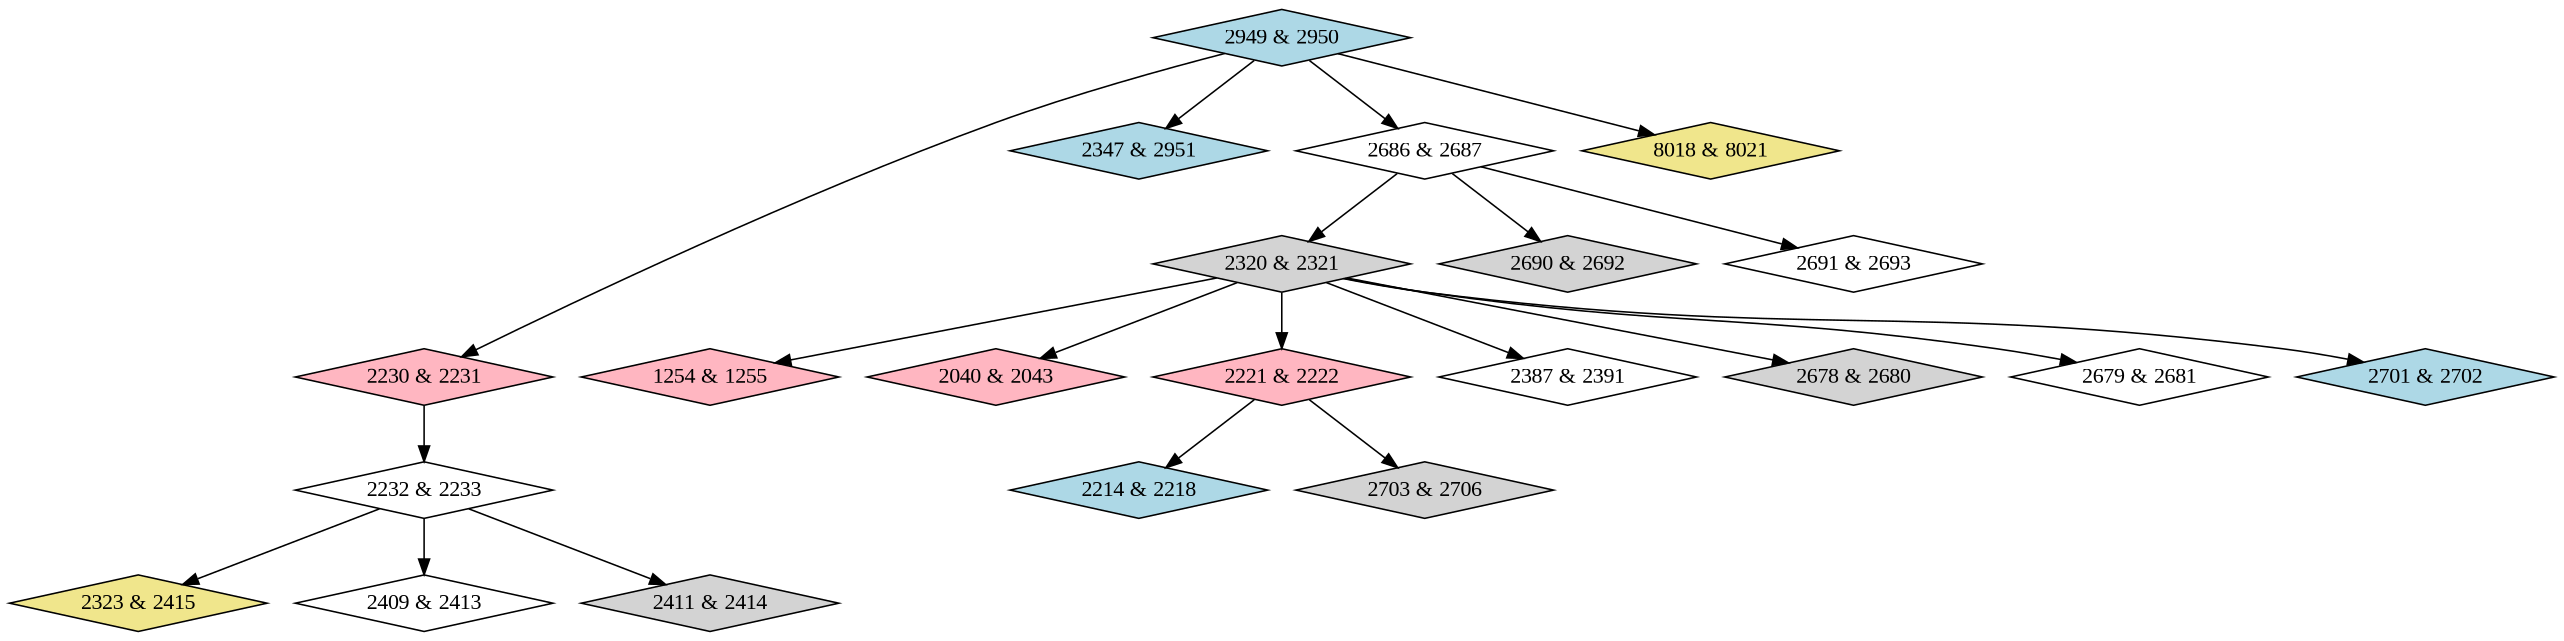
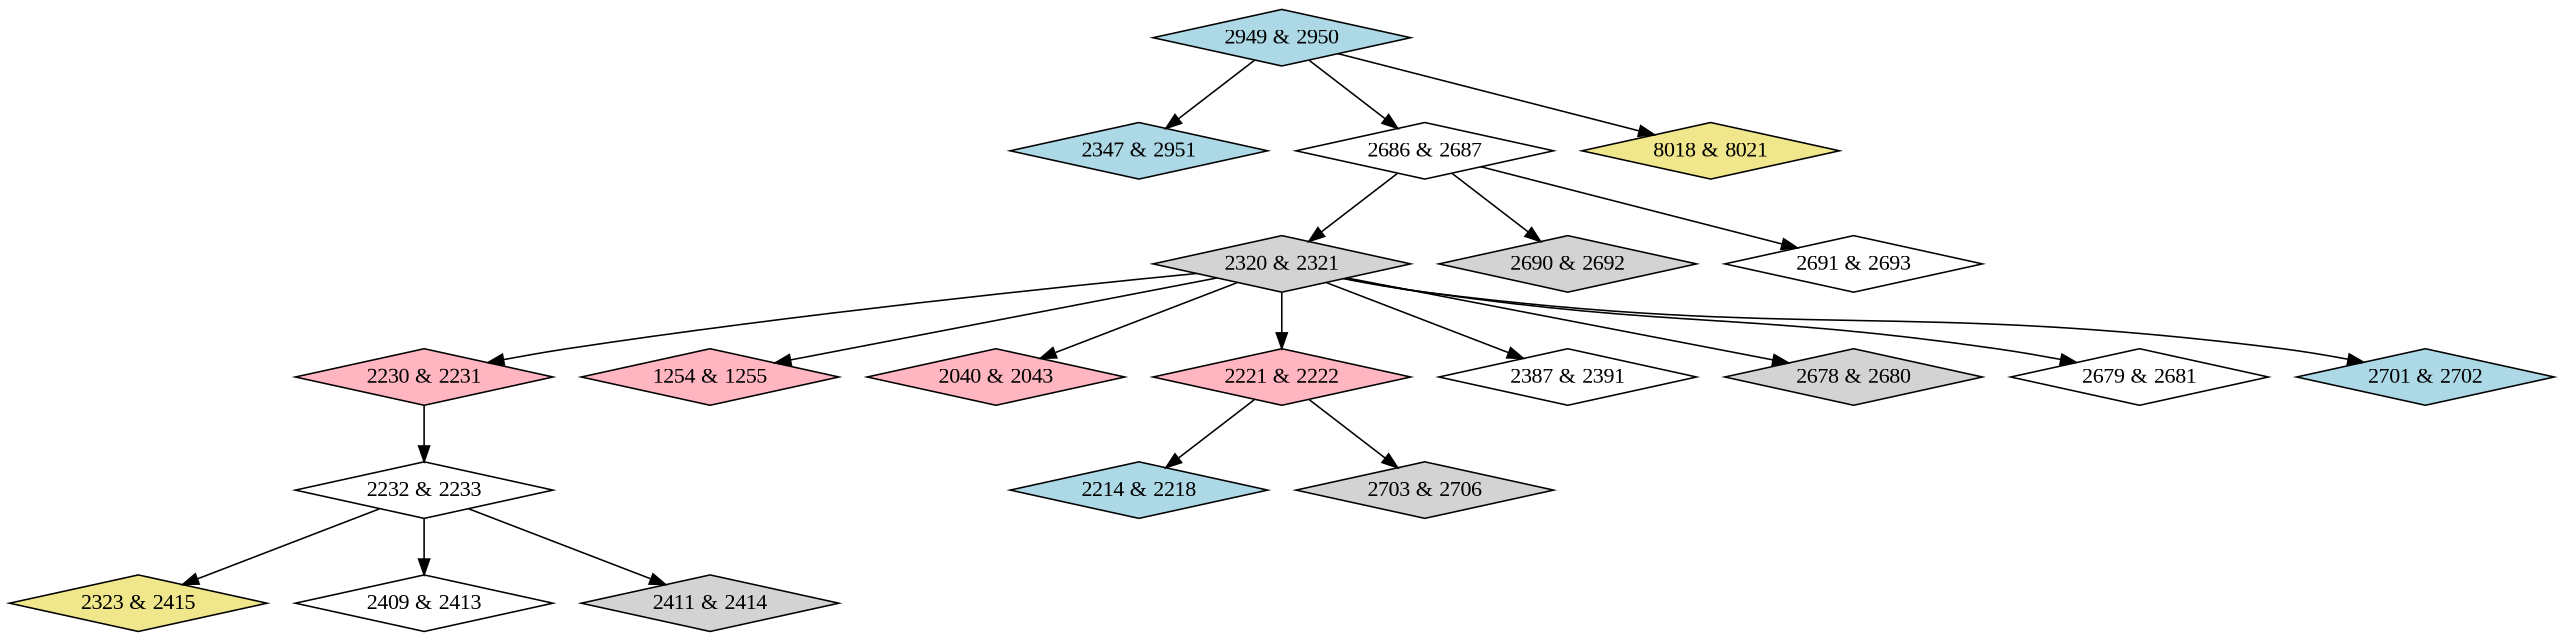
edge "2949 & 2950" -> "2230 & 2231": now "2320 & 2321" -> "2230 & 2231"
